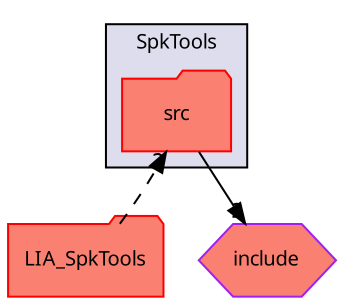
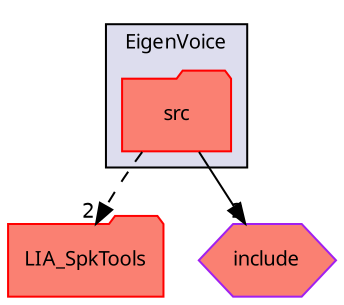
cluster "SpkTools": label "SpkTools" -> "EigenVoice"
edge "LIA_SpkTools" -> "src": reversed
